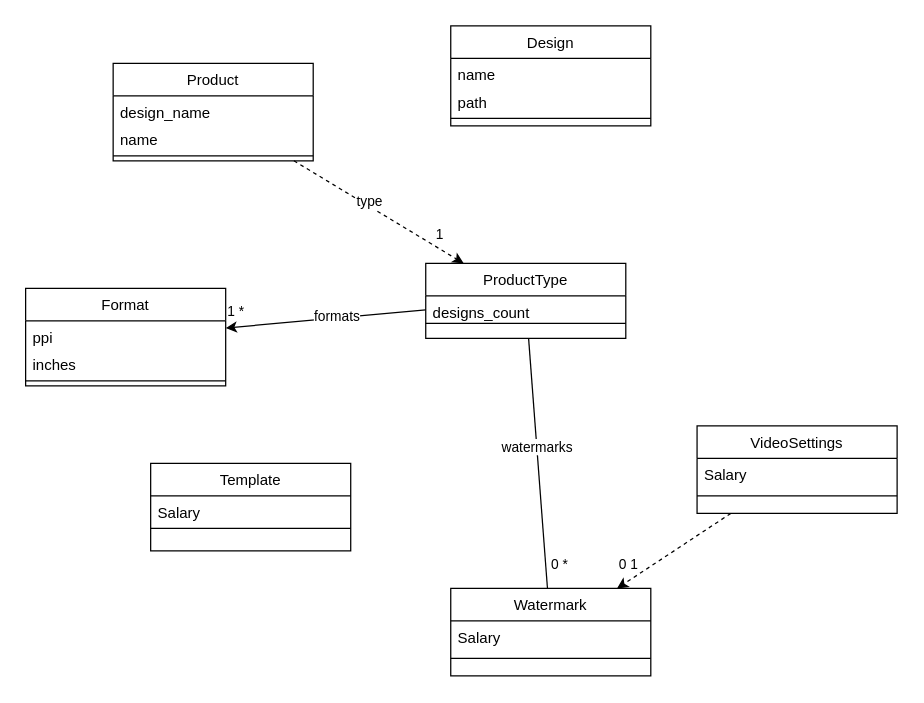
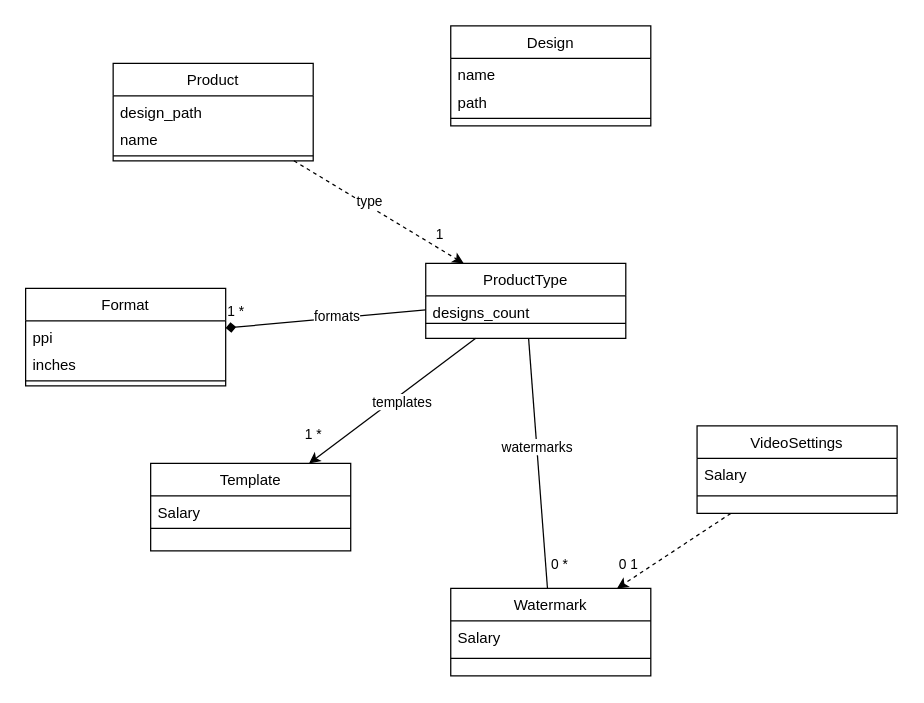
node "design_name": label "design_name" -> "design_path"
edge "ProductType" -> "Format": arrowhead classic -> diamond
edge "ProductType" -> "Template": added, labels "templates", "1 *"
